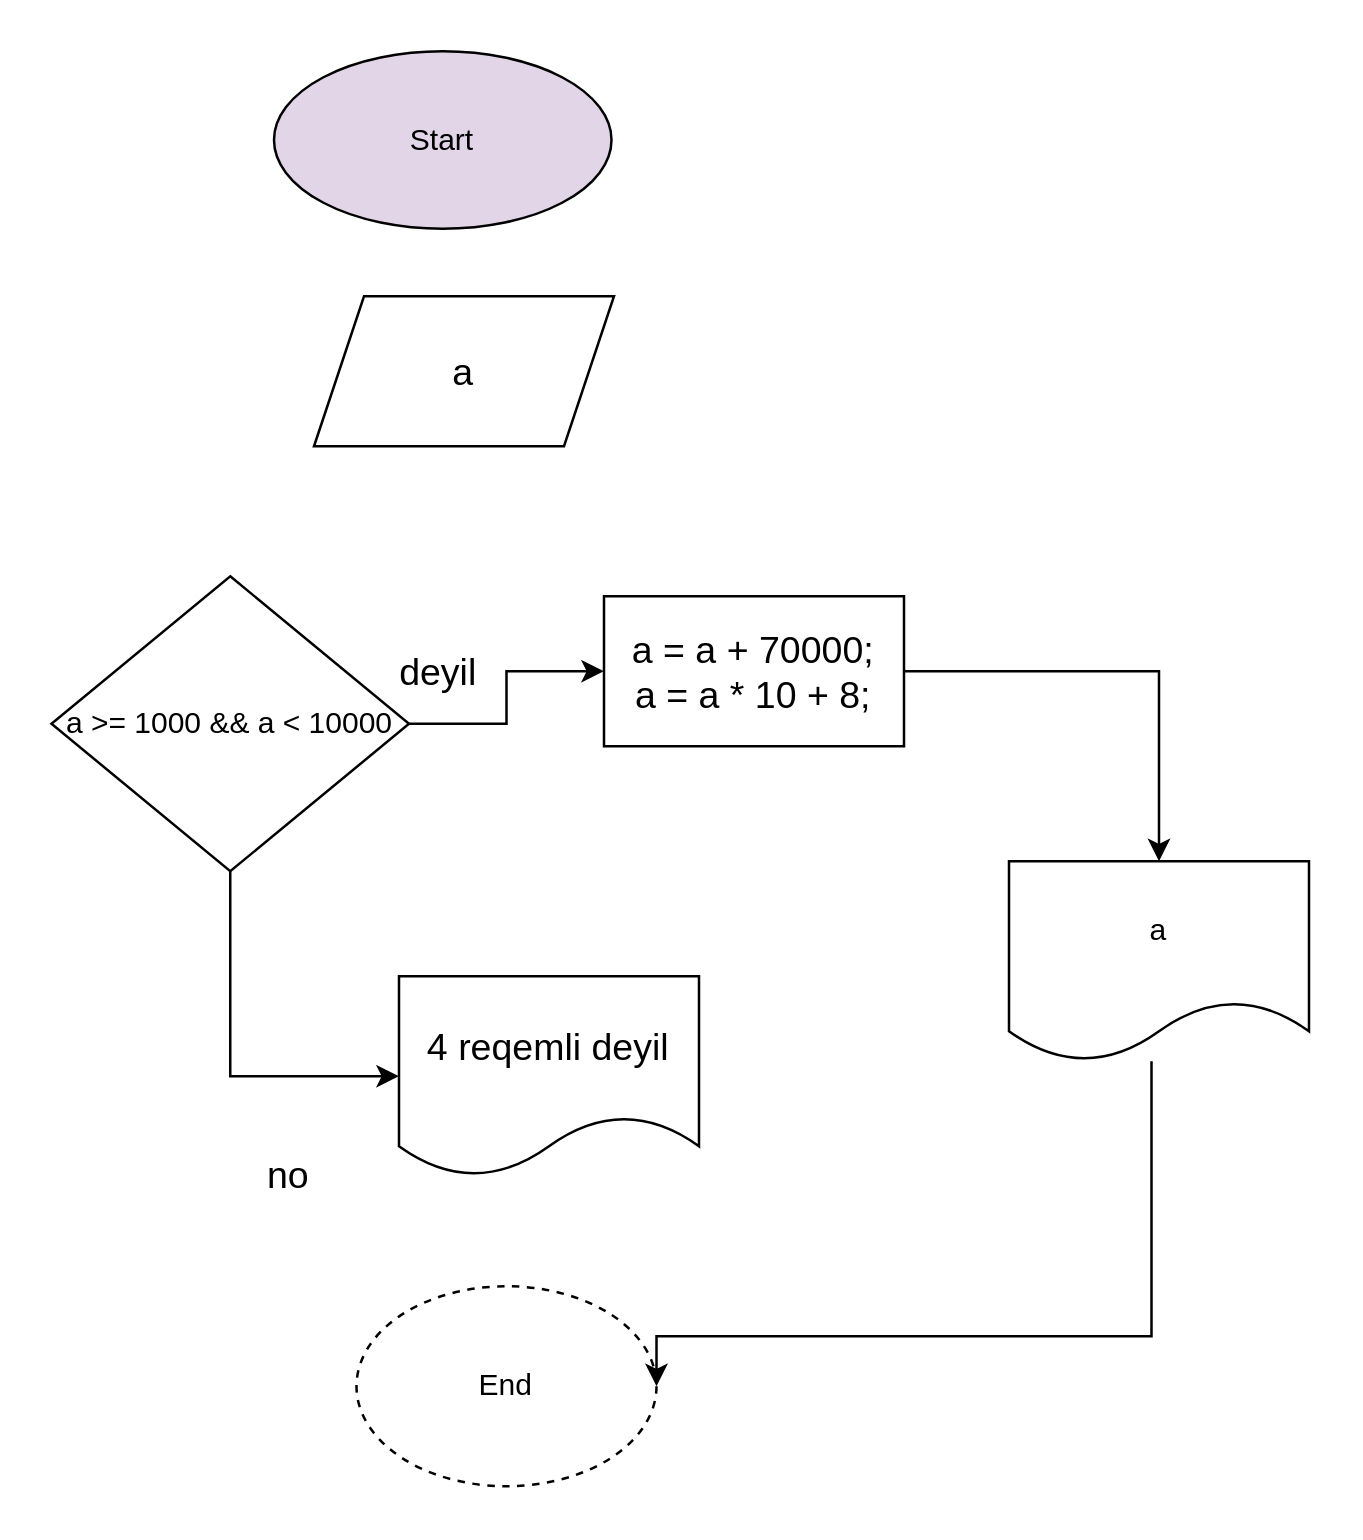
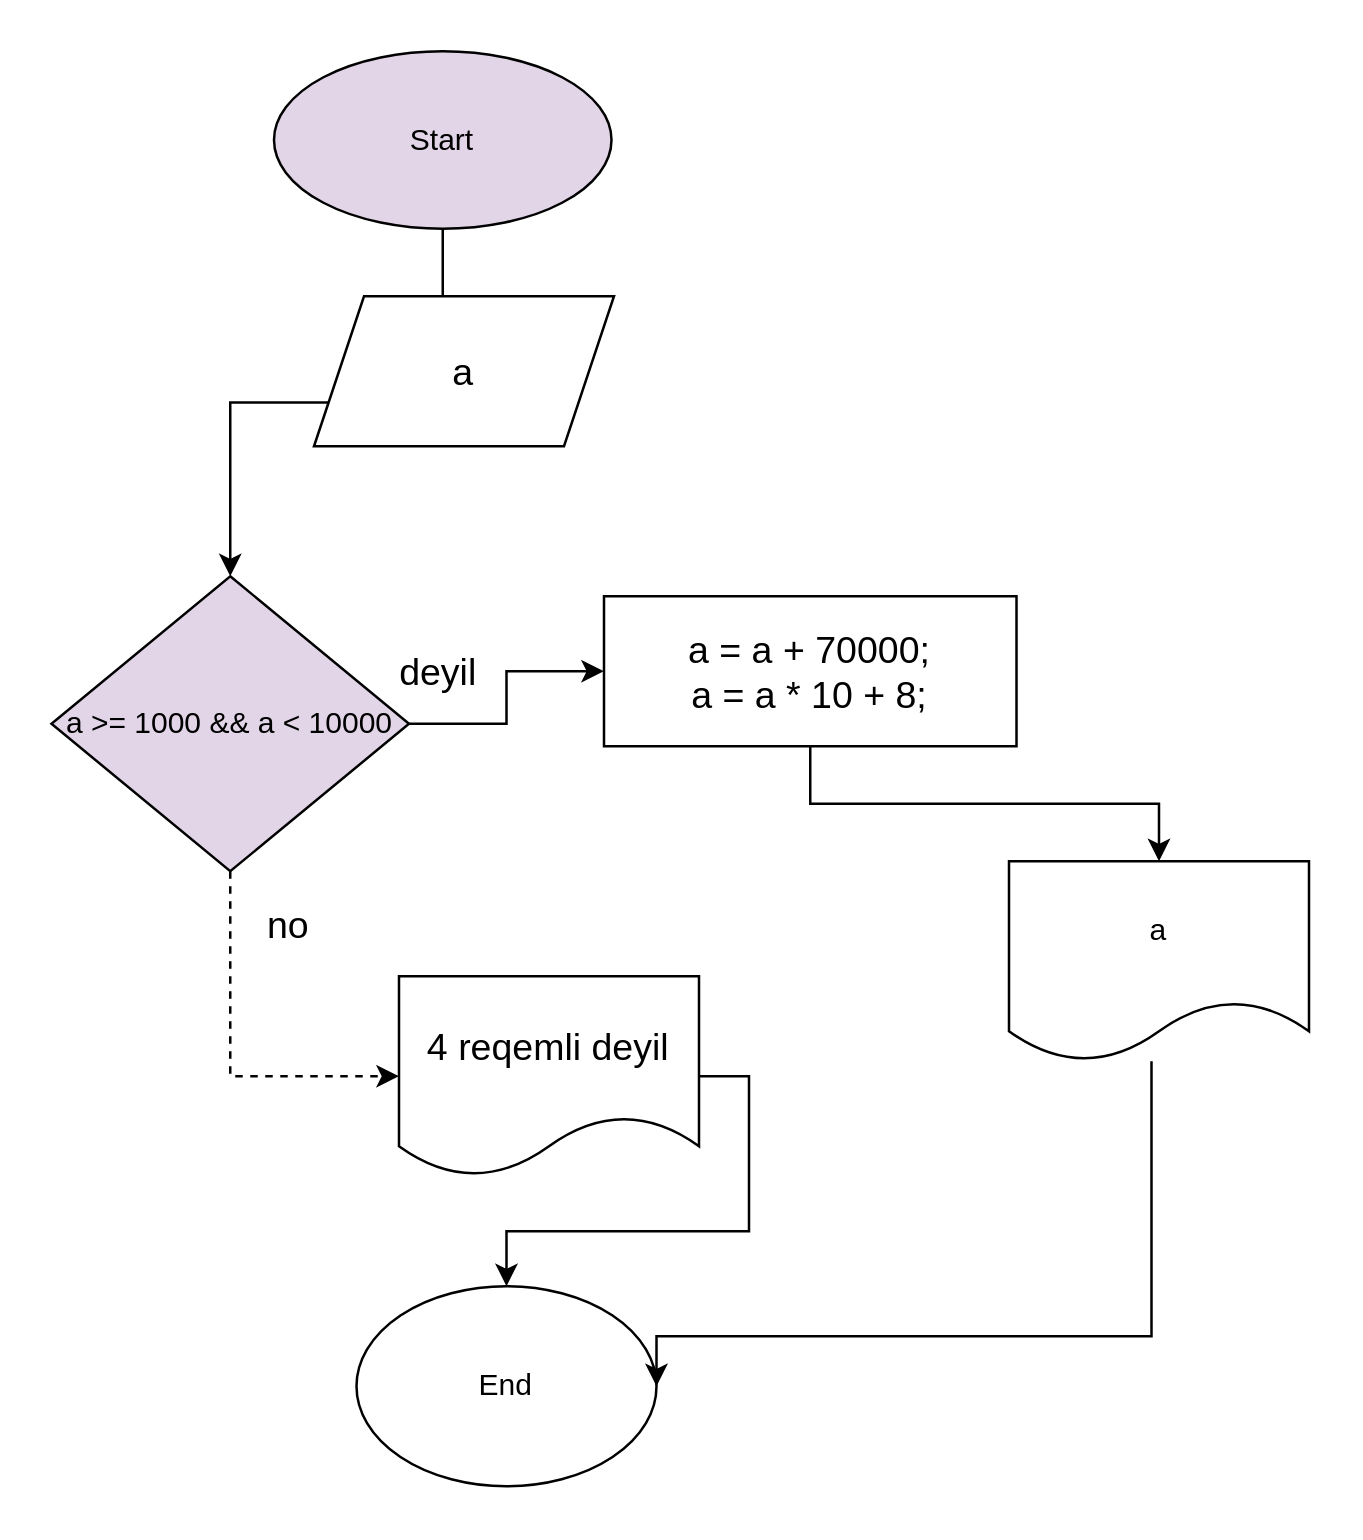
edge "Start" -> "a >= 1000 && a < 10000": added
node "a = a + 70000; a = a * 10 + 8;": size 300x150 -> 413x150
node "a >= 1000 && a < 10000": fillcolor #ffffff -> #e1d5e7
edge "a >= 1000 && a < 10000" -> "4 reqemli deyil": style solid -> dashed
node "no": moved (289, 1174) -> (289, 924)
edge "4 reqemli deyil" -> "End": added
node "End": style dashed -> solid
